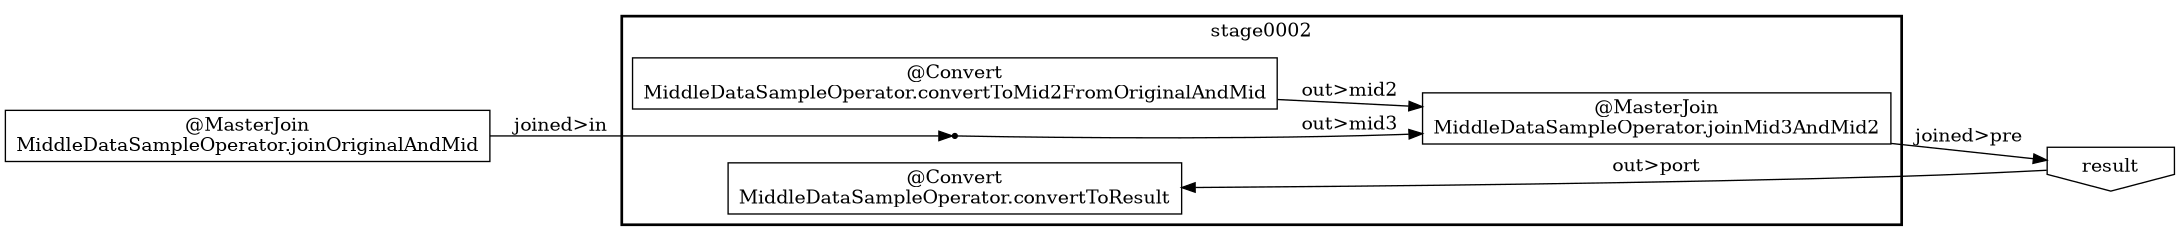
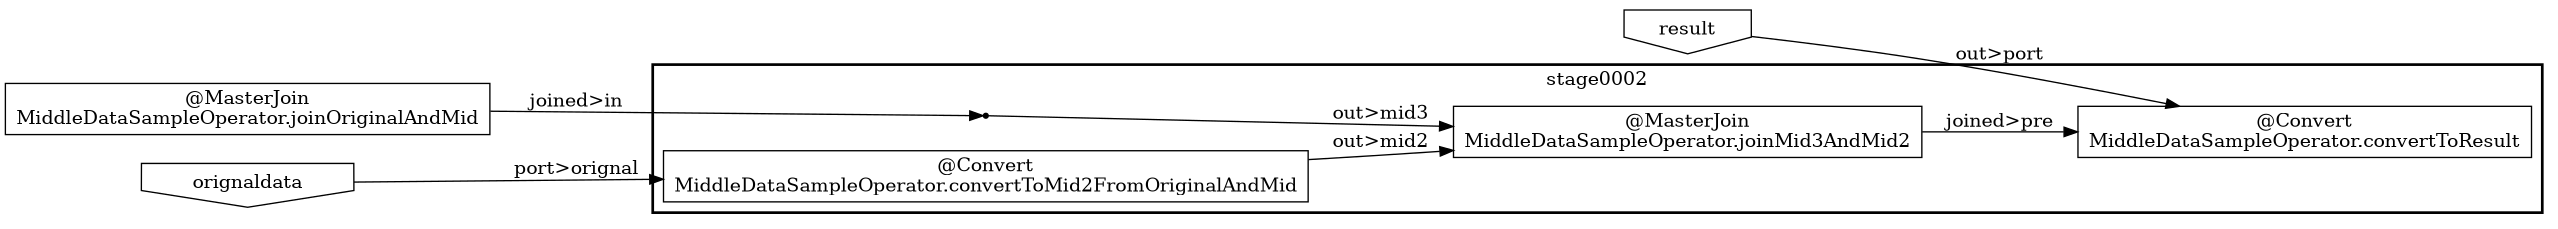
edge "@MasterJoin MiddleDataSampleOperator.joinMid3AndMid2" -> "result": now "@MasterJoin MiddleDataSampleOperator.joinMid3AndMid2" -> "@Convert MiddleDataSampleOperator.convertToResult"
node "orignaldata": added
